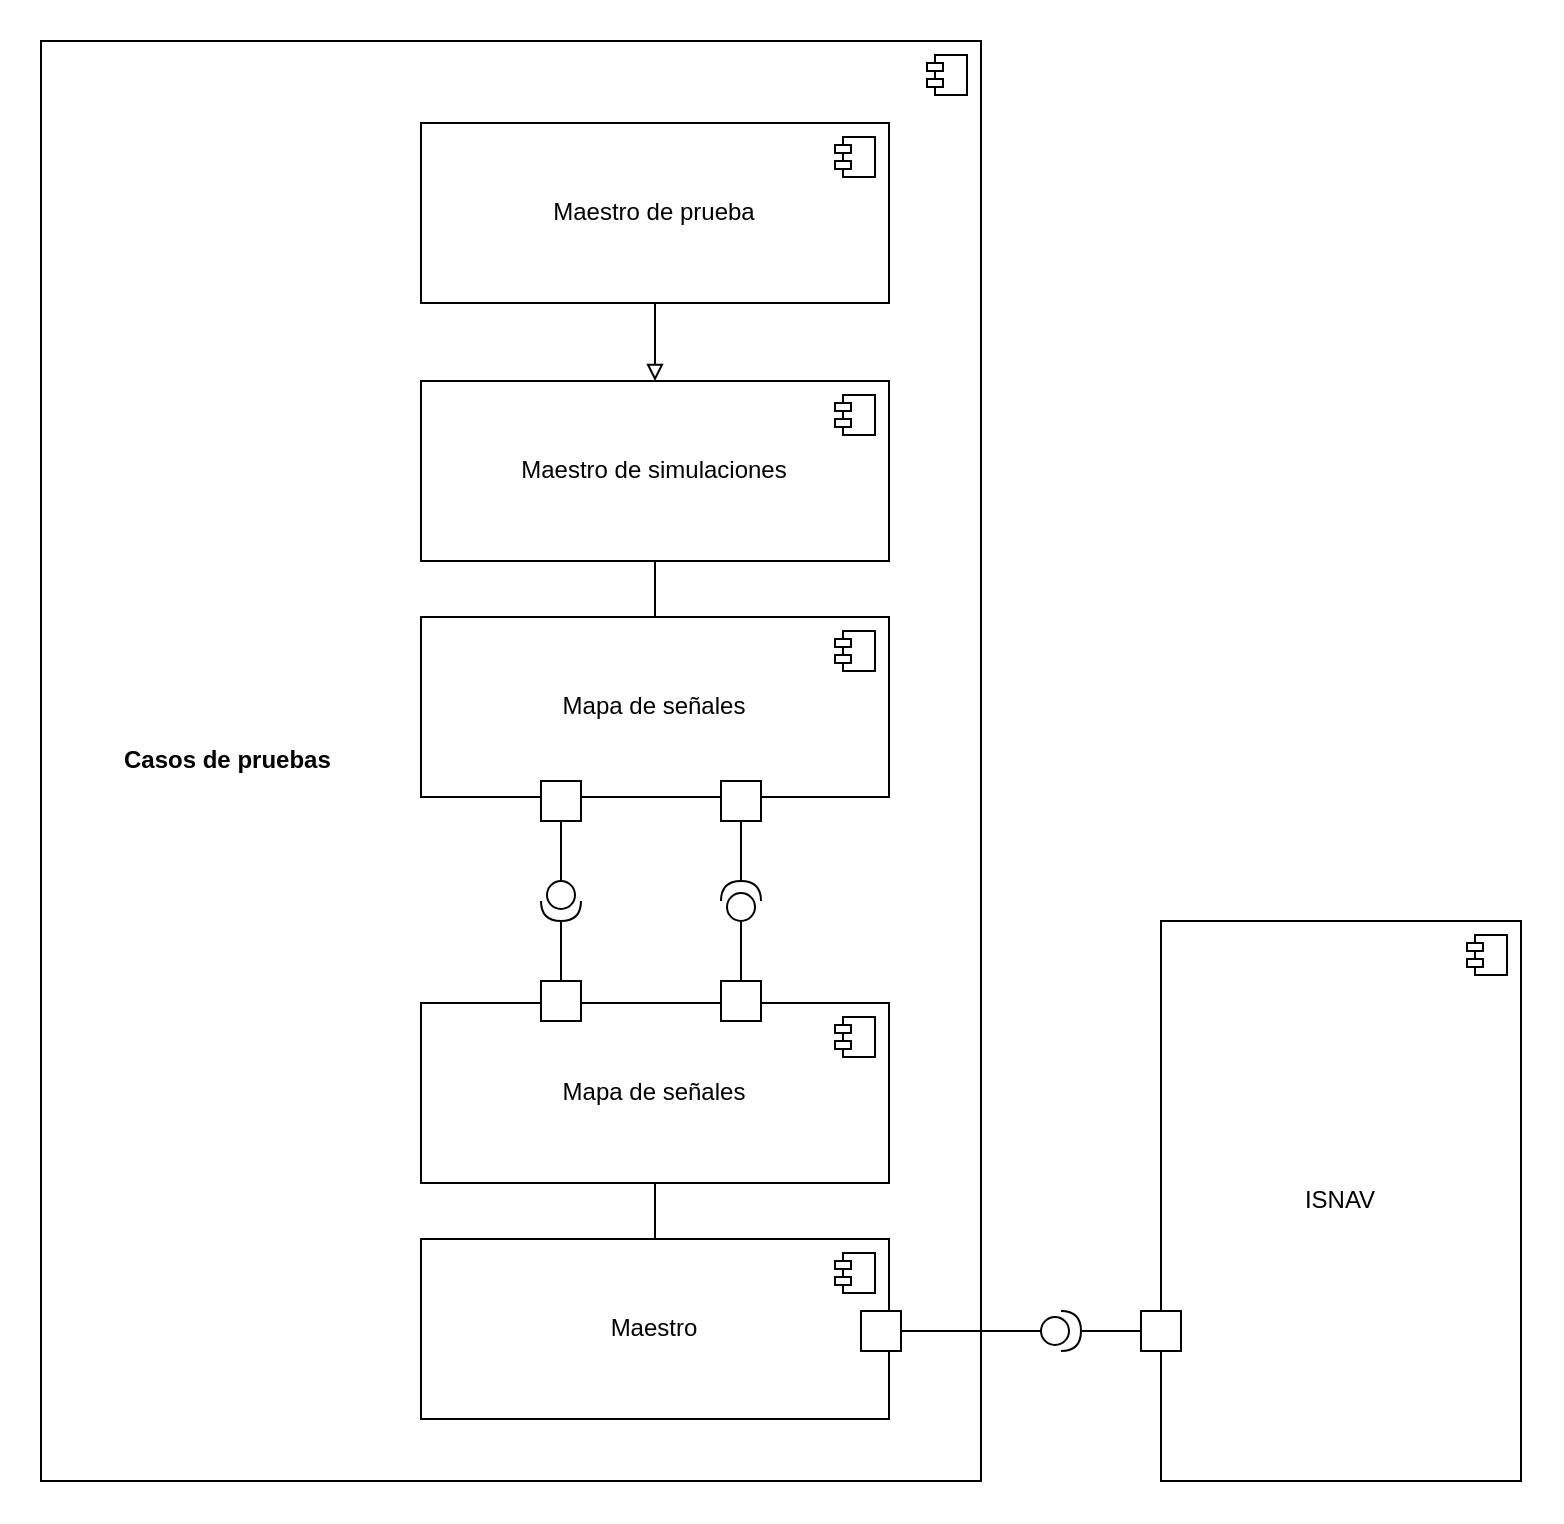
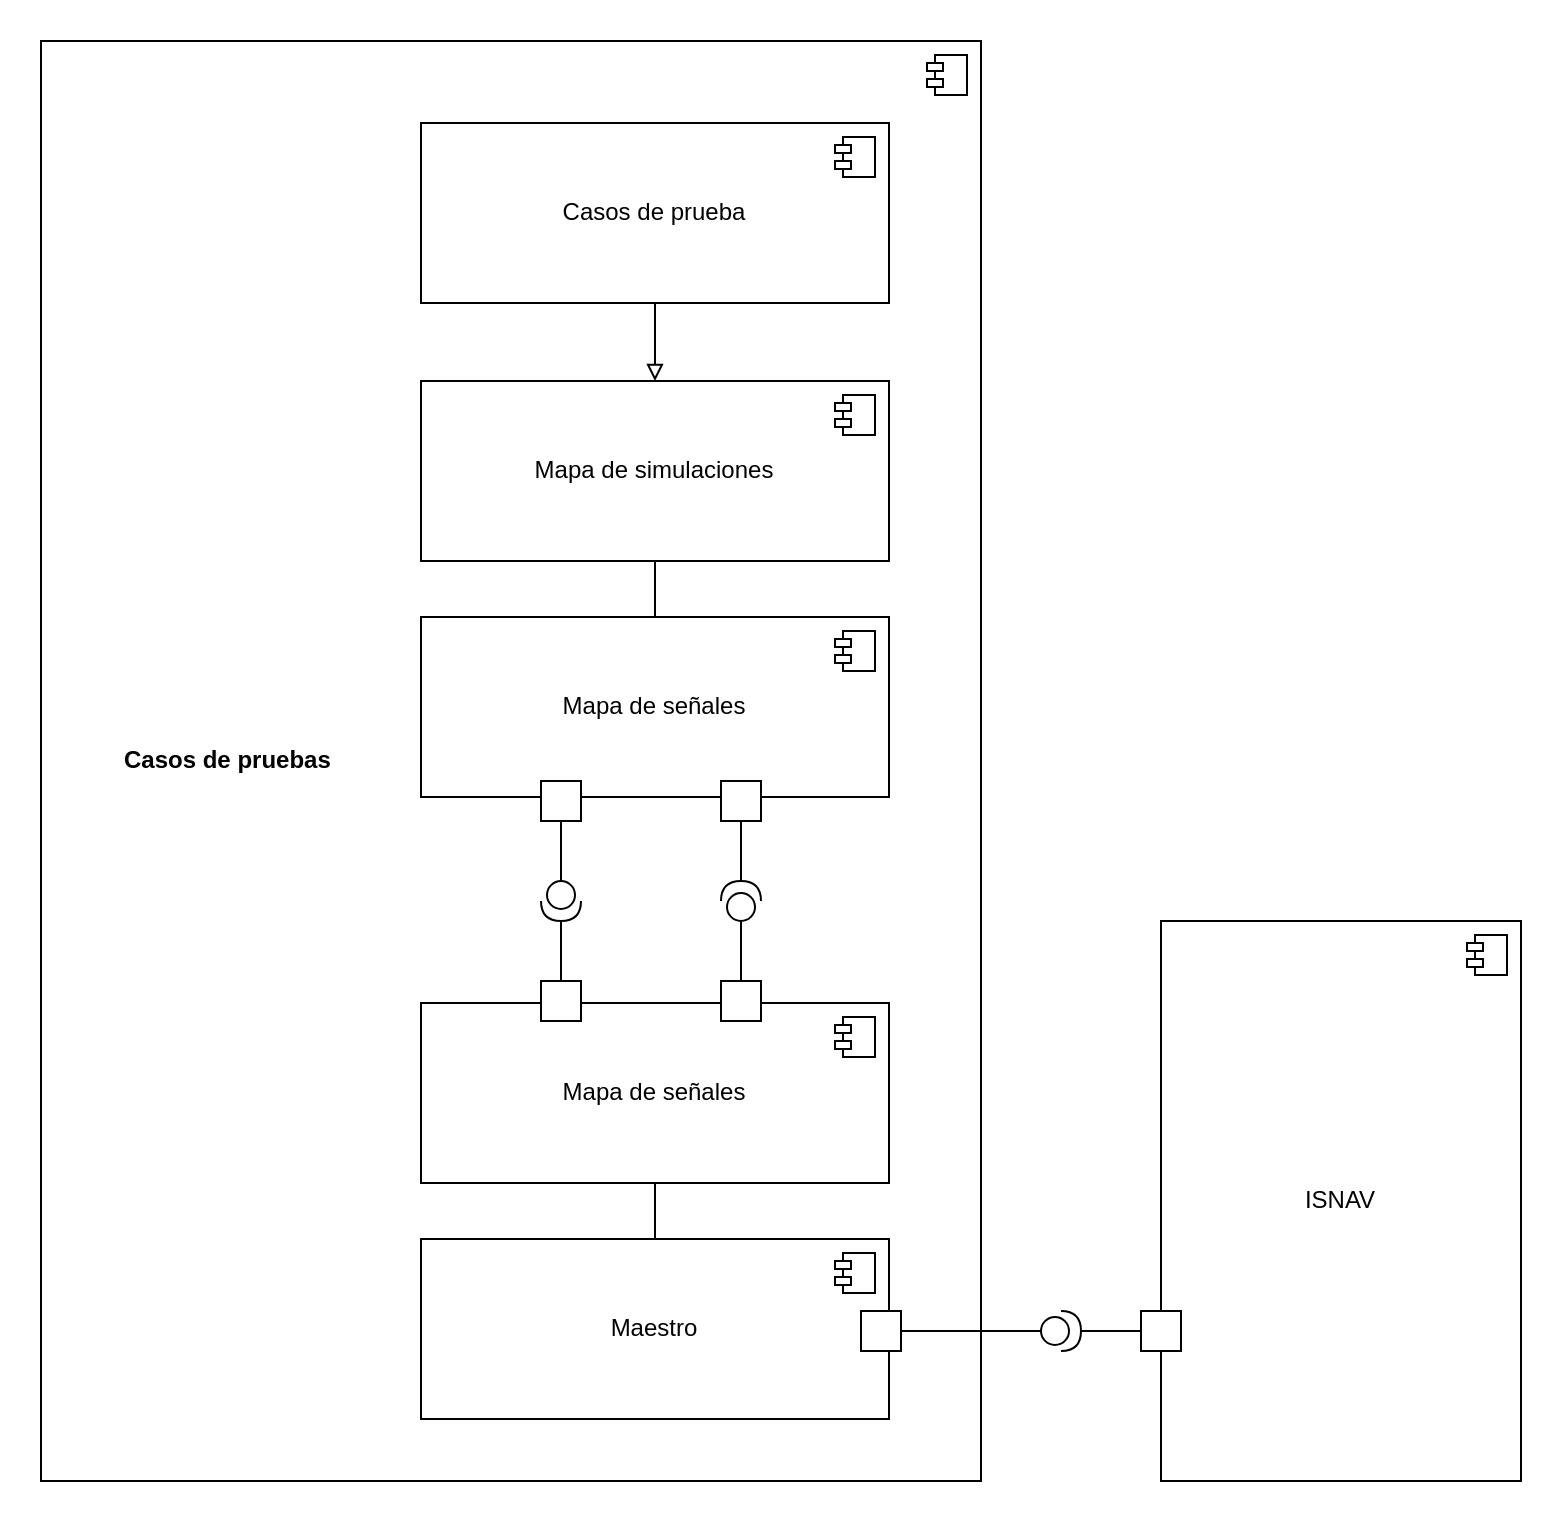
node "Maestro de prueba": label "Maestro de prueba" -> "Casos de prueba"
node "Maestro de simulaciones": label "Maestro de simulaciones" -> "Mapa de simulaciones"
